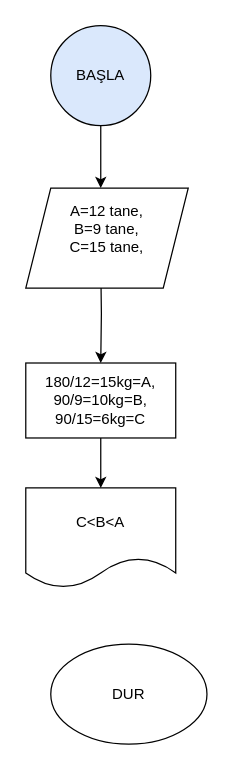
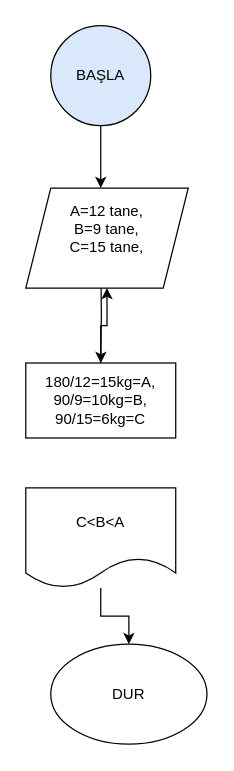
edge "180/12=15kg=A, 90/9=10kg=B, 90/15=6kg=C" -> "C<B<A": now "180/12=15kg=A, 90/9=10kg=B, 90/15=6kg=C" -> "A=12 tane, B=9 tane, C=15 tane,"
edge "C<B<A" -> "DUR": added
